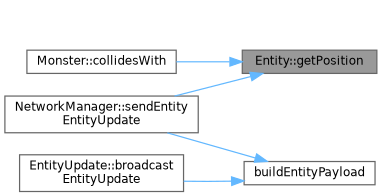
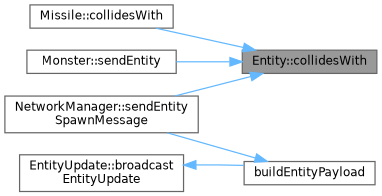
node "Missile::collidesWith": added
node "Monster::collidesWith": label "Monster::collidesWith" -> "Monster::sendEntity"
node "Entity::getPosition": label "Entity::getPosition" -> "Entity::collidesWith"
node "NetworkManager::sendEntity EntityUpdate": label "NetworkManager::sendEntity EntityUpdate" -> "NetworkManager::sendEntity SpawnMessage"
edge "EntityUpdate::broadcast EntityUpdate" -> "buildEntityPayload": reversed
